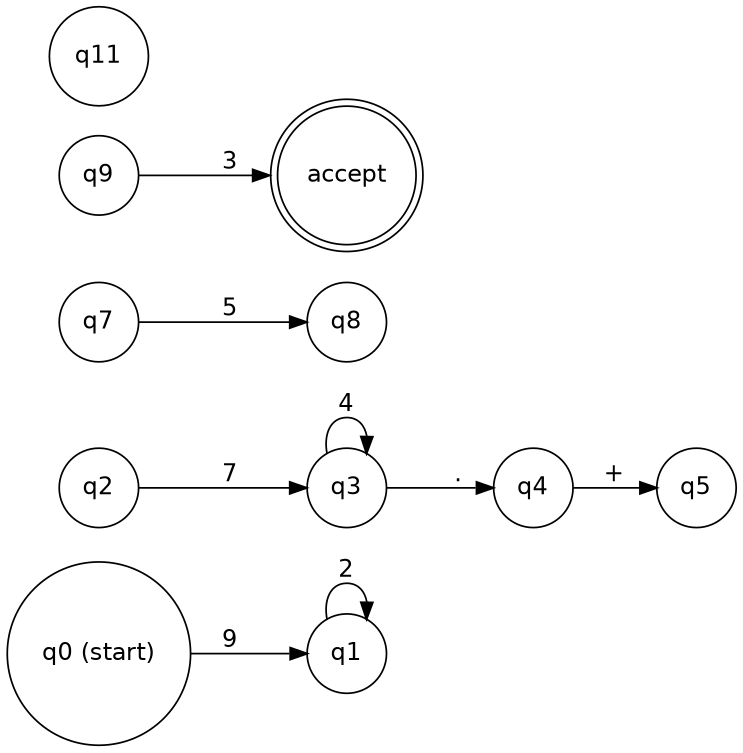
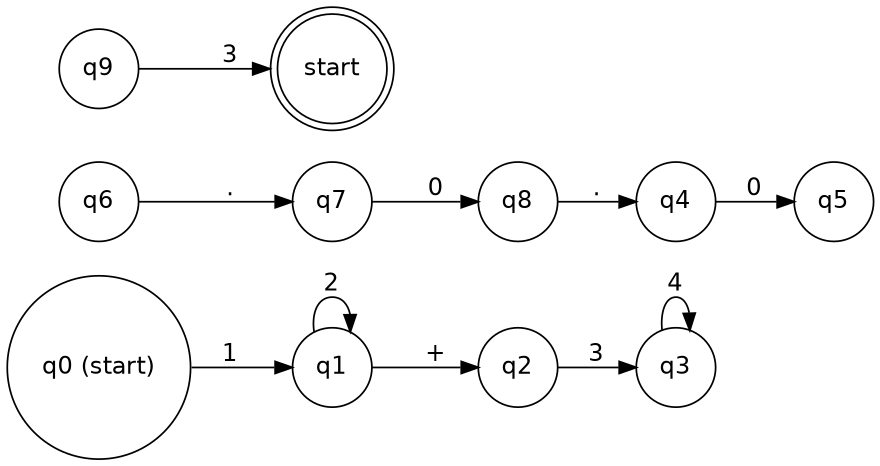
node "q11": removed
node "accept": label "accept" -> "start"
node "q6": added
edge "q7" -> "q8": label "5" -> "0"
edge "q1" -> "q2": added, label "+"
edge "q2" -> "q3": label "7" -> "3"
edge "q4" -> "q5": label "+" -> "0"
edge "q3" -> "q4": now "q8" -> "q4"
edge "q0 (start)" -> "q1": label "9" -> "1"
